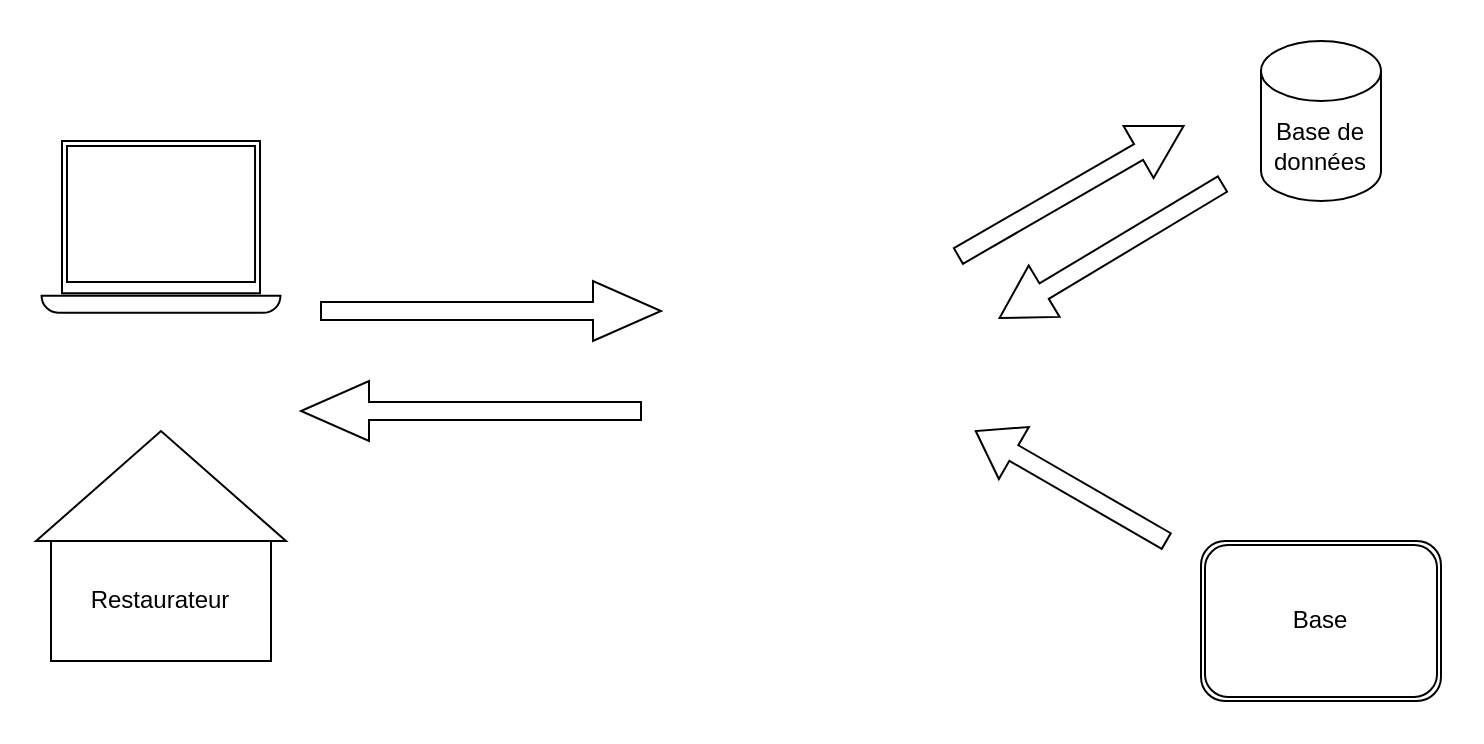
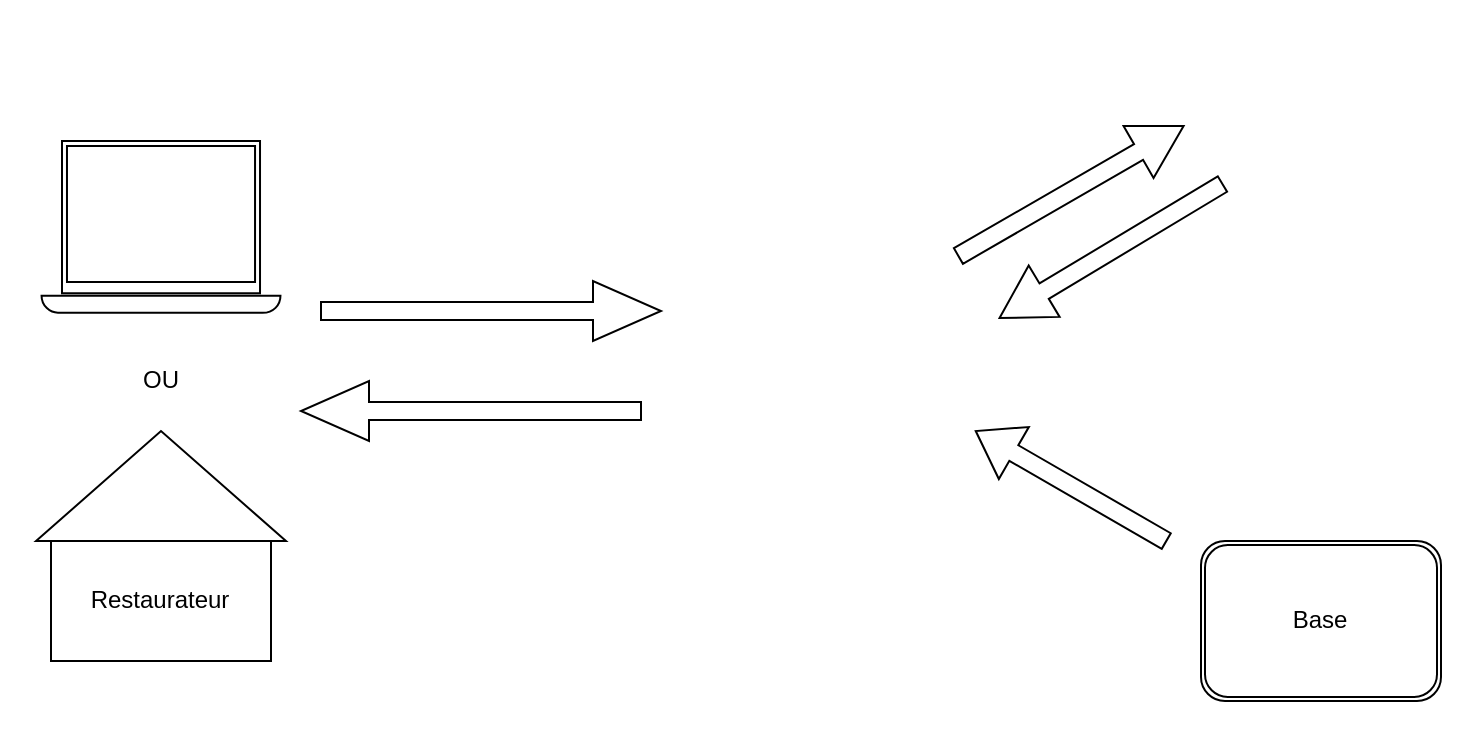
node "Base de données": removed
node "OU": added
